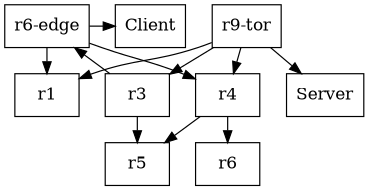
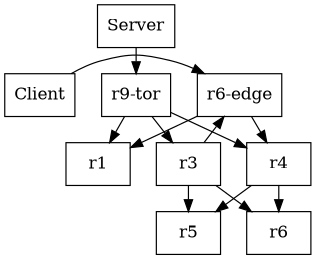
edge "r6-edge" -> "Client": reversed
edge "r9-tor" -> "Server": reversed
edge "r3" -> "r6": added
